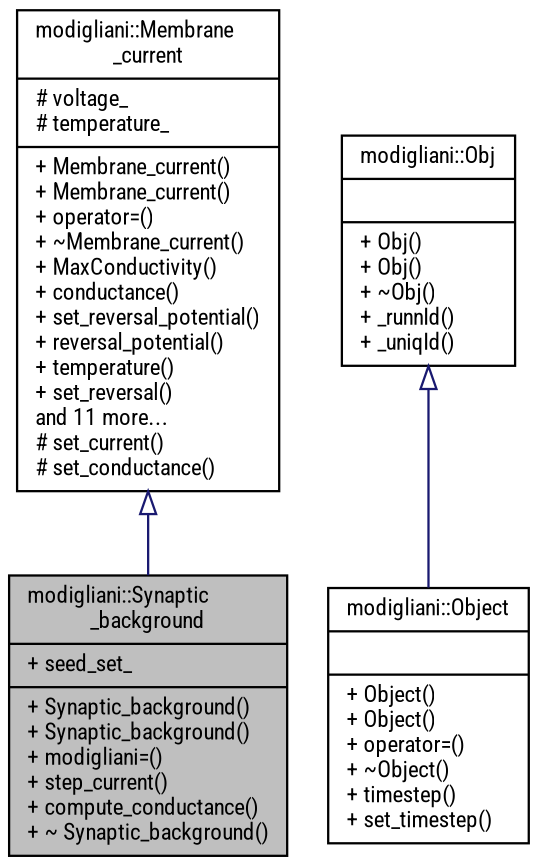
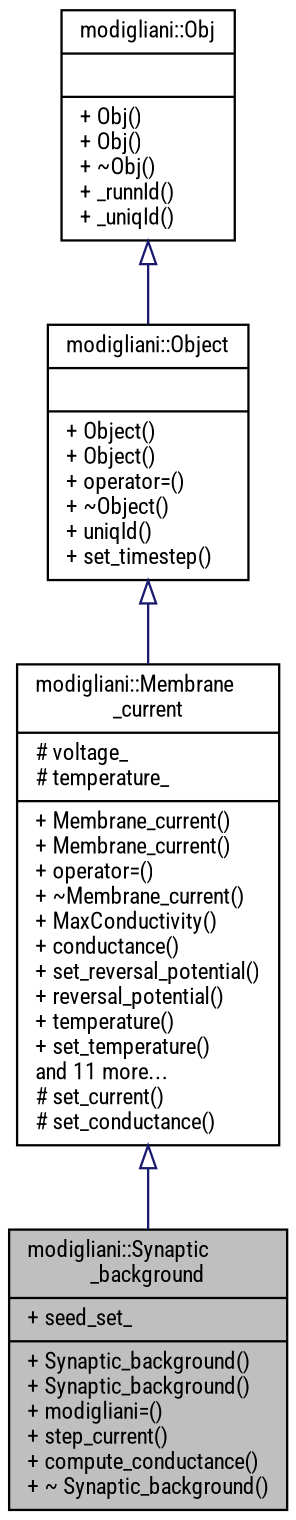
node "modigliani::Membrane": text "+ set_reversal()" -> "+ set_temperature()"
edge "modigliani::Membrane" -> "modigliani::Object": added
node "modigliani::Object": text "+ timestep()" -> "+ uniqId()"
